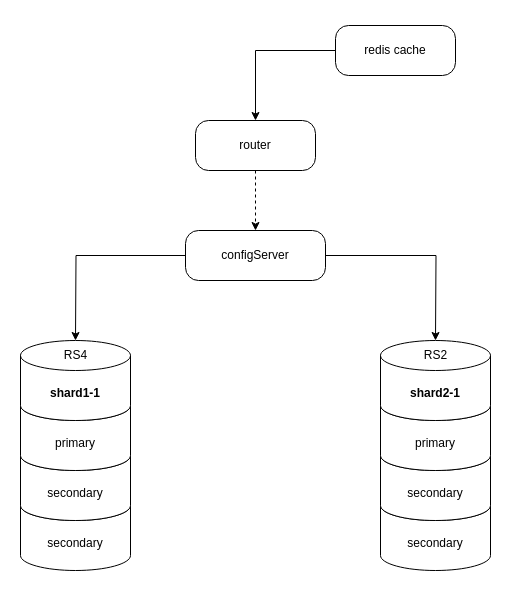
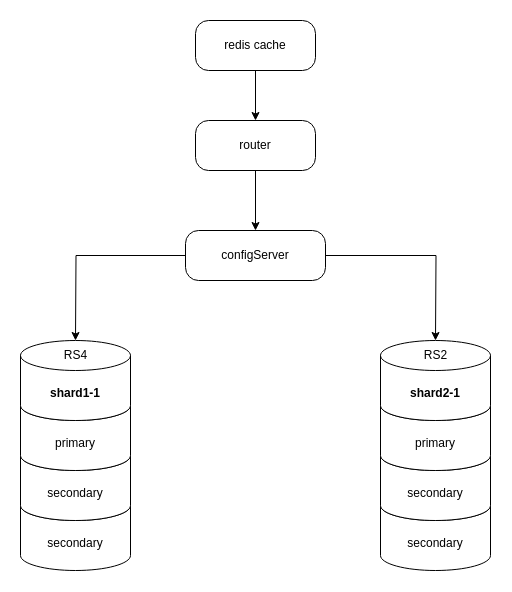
node "redis cache": moved (396, 51) -> (256, 46)
edge "router" -> "configServer": style dashed -> solid
